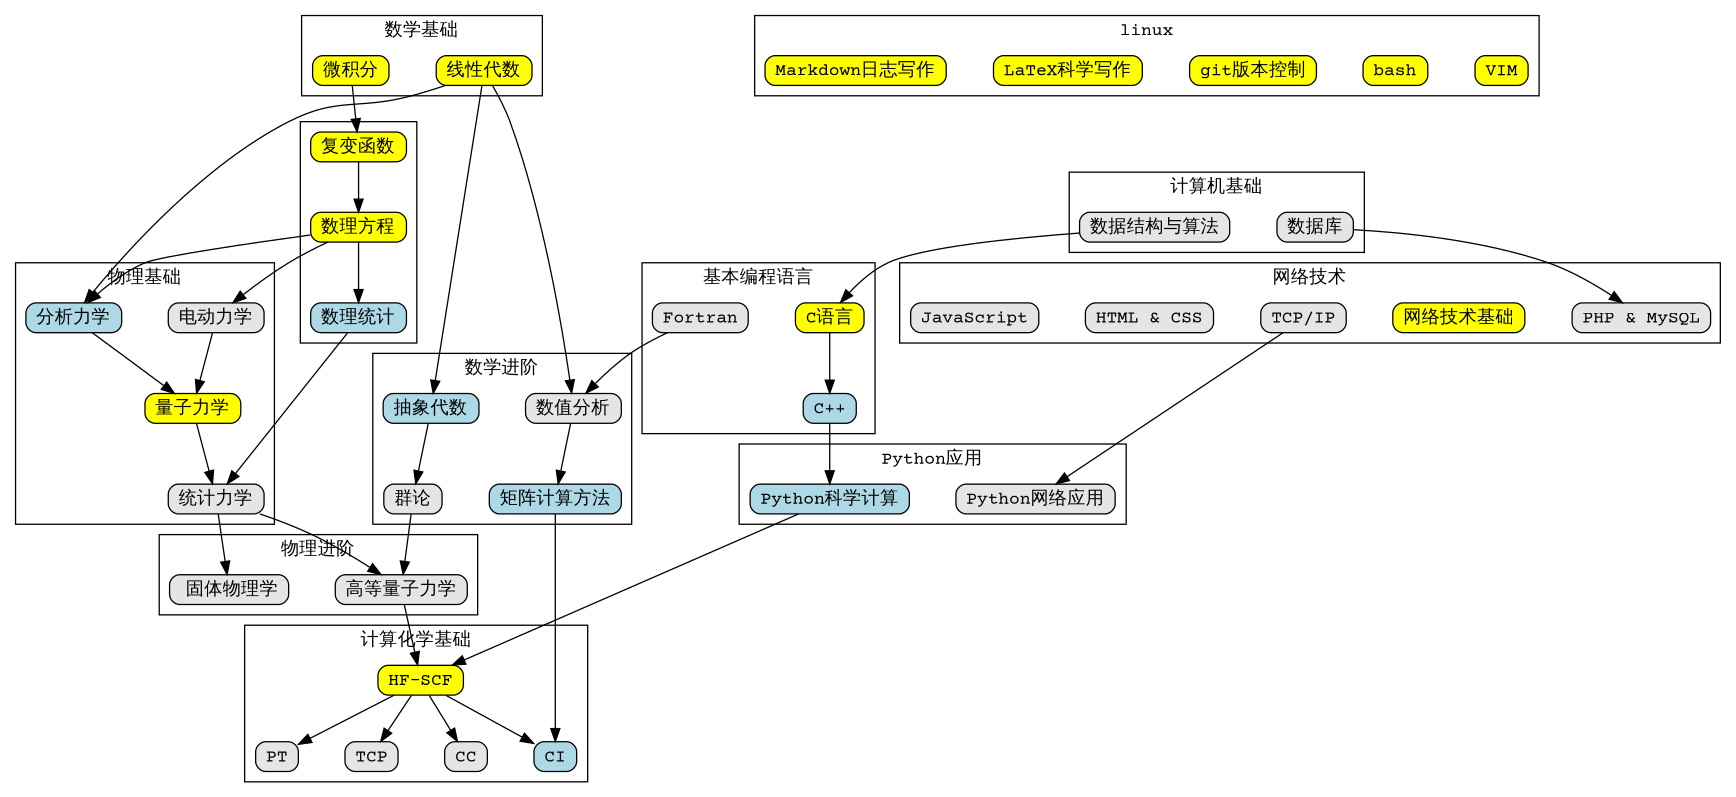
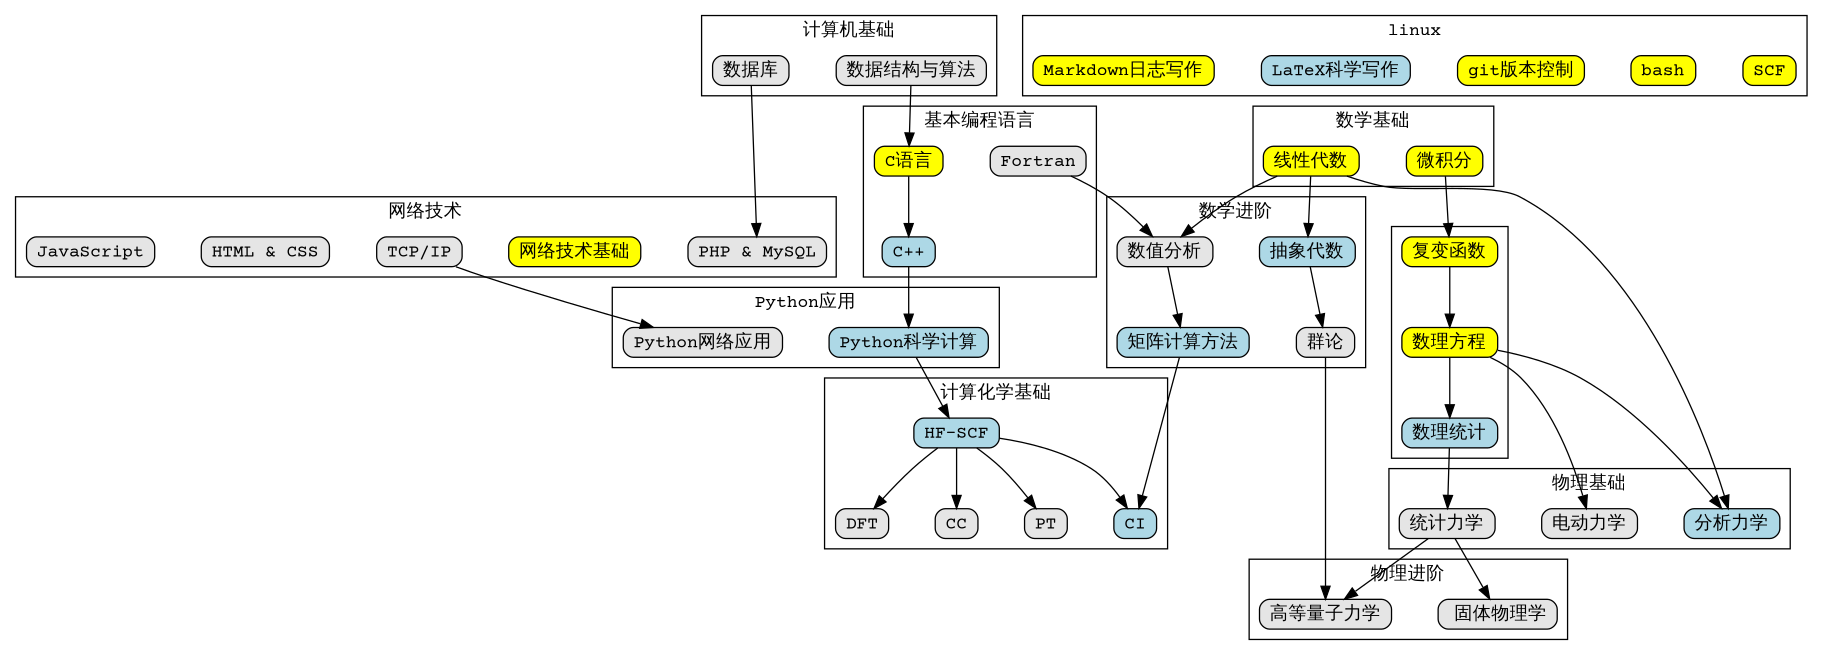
node "LaTeX科学写作": fillcolor yellow -> lightblue
node "VIM": label "VIM" -> "SCF"
node "量子力学": removed
edge "高等量子力学" -> "HF-SCF": removed
node "HF-SCF": fillcolor yellow -> lightblue
node "TCP": label "TCP" -> "DFT"
